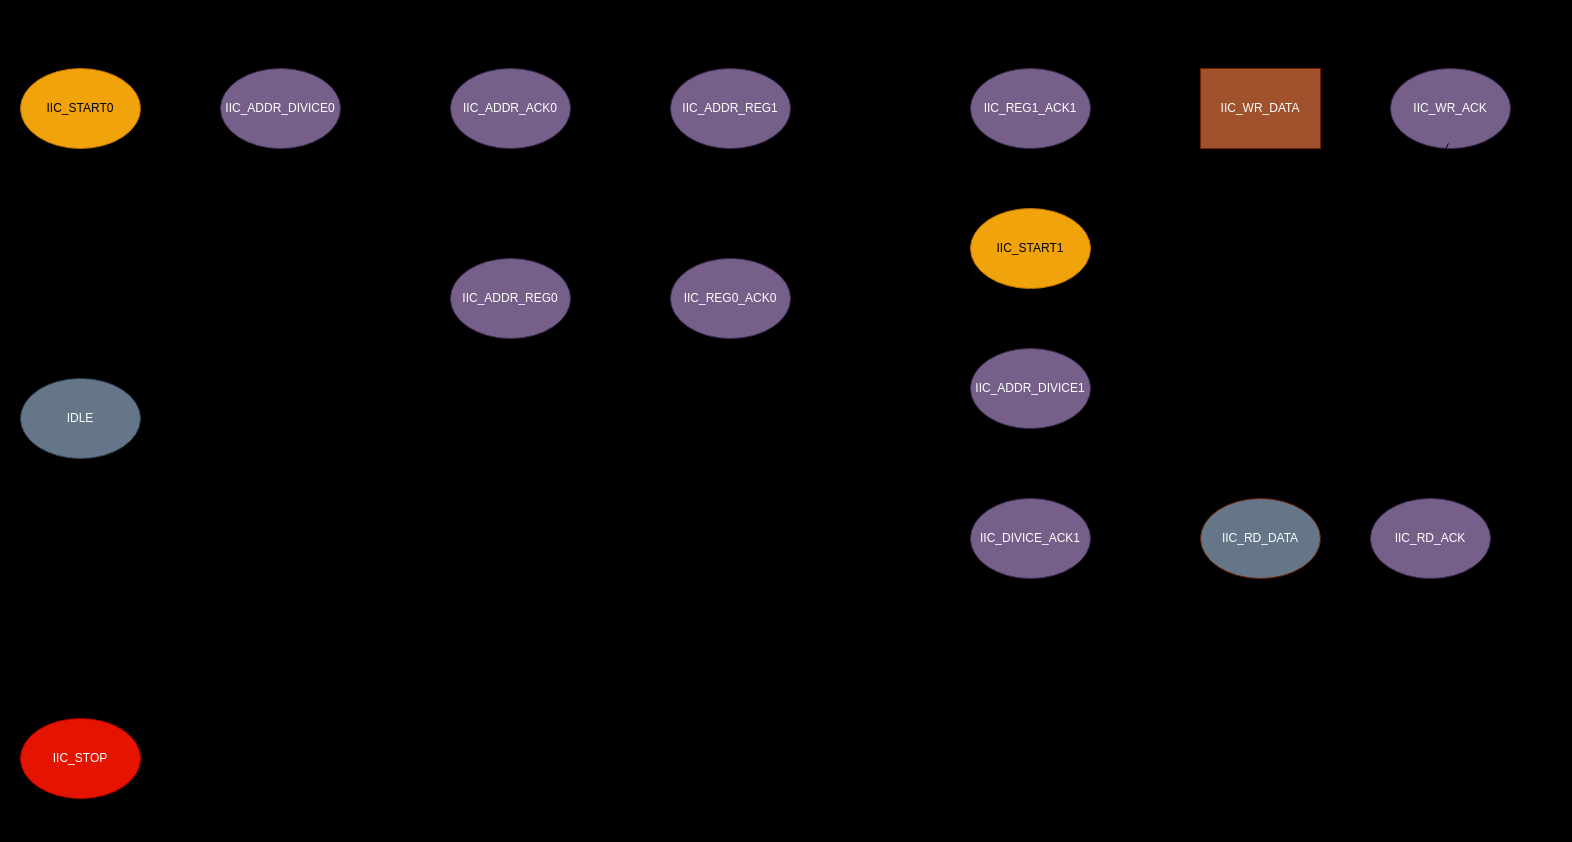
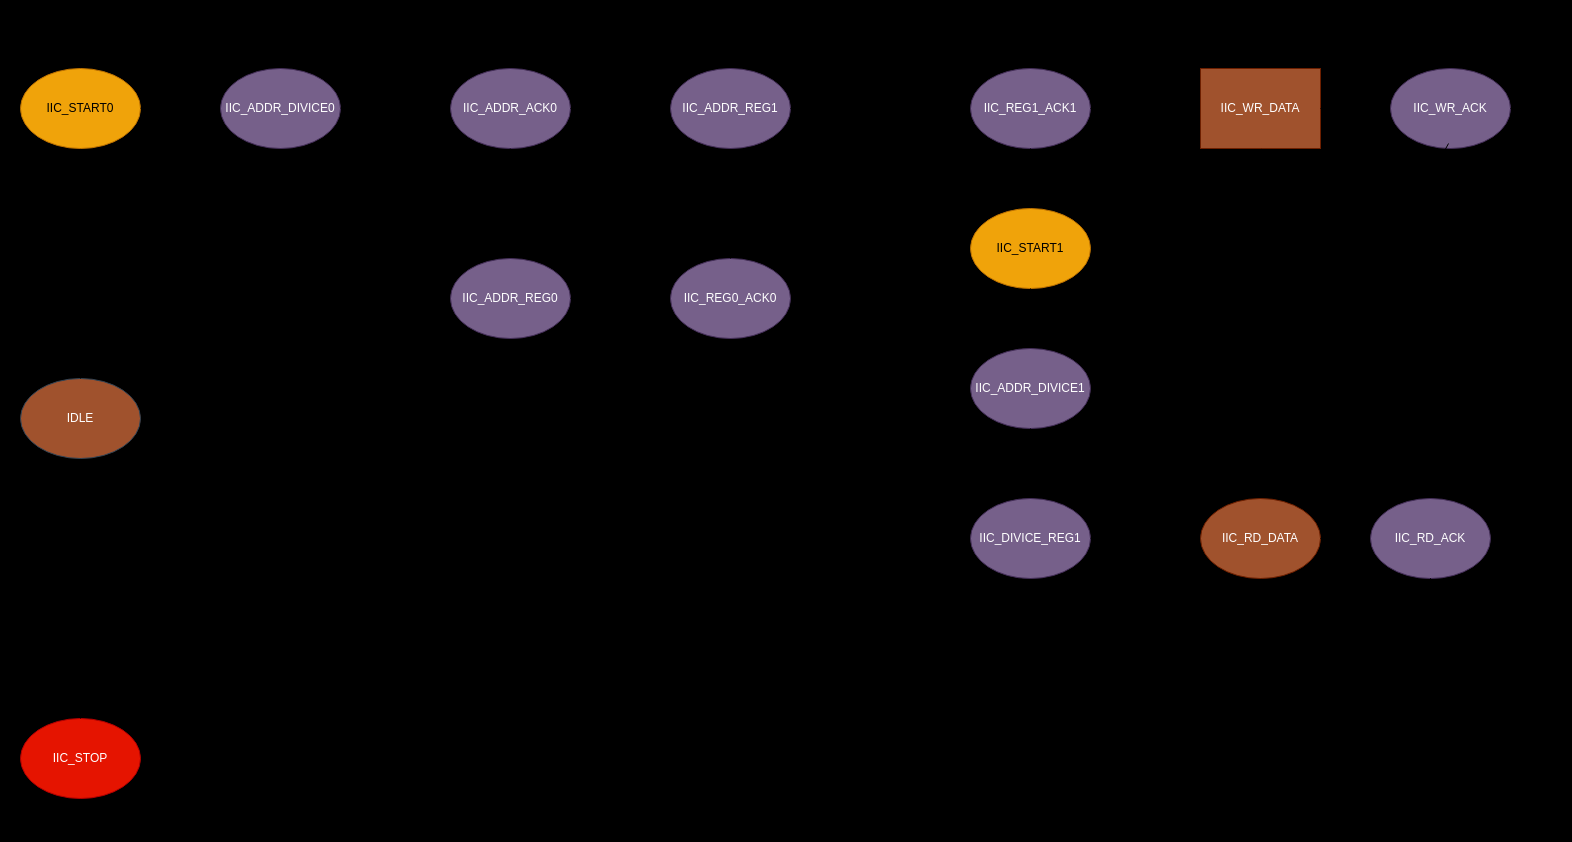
node "IDLE": fillcolor #647687 -> #a0522d
node "IIC_DIVICE_ACK1": label "IIC_DIVICE_ACK1" -> "IIC_DIVICE_REG1"
node "IIC_RD_DATA": fillcolor #647687 -> #a0522d
